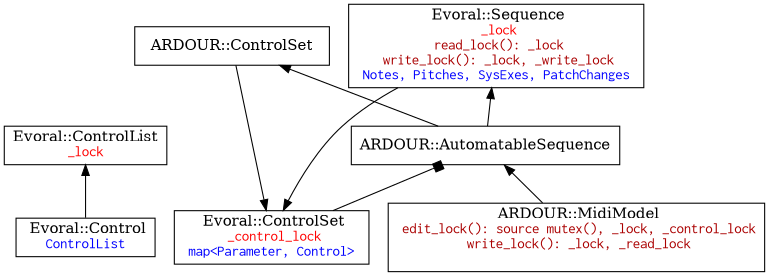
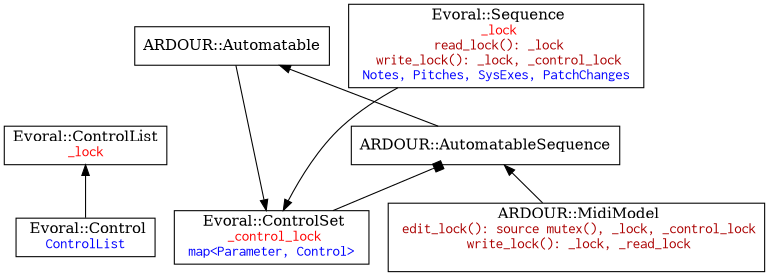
node "ARDOUR::ControlSet": label "ARDOUR::ControlSet" -> "ARDOUR::Automatable"
node "Evoral::Sequence": text "write_lock(): _lock, _write_lock" -> "write_lock(): _lock, _control_lock"
edge "ARDOUR::AutomatableSequence" -> "Evoral::Sequence": removed
